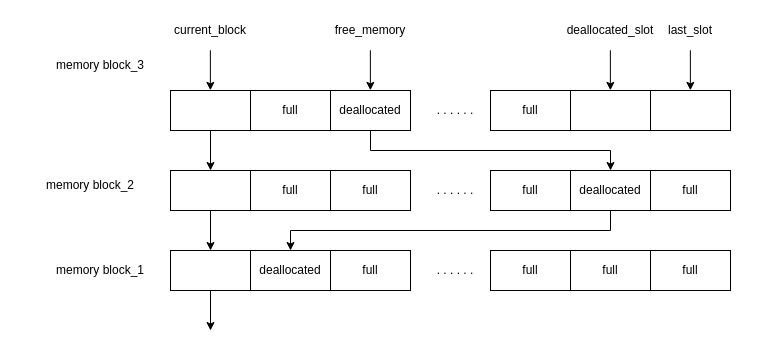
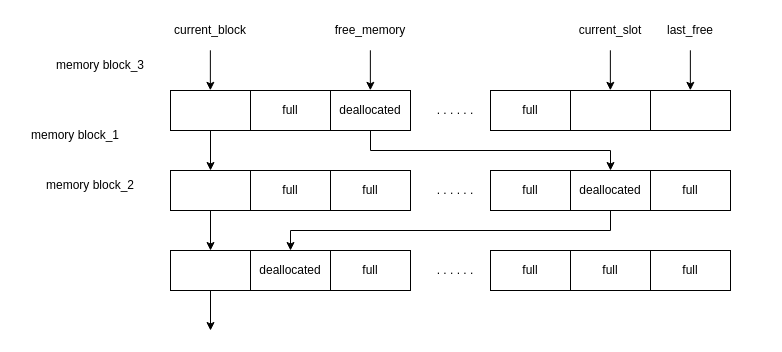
node "deallocated_slot": label "deallocated_slot" -> "current_slot"
node "last_slot": label "last_slot" -> "last_free"
node "memory block_1": moved (101, 271) -> (76, 136)
